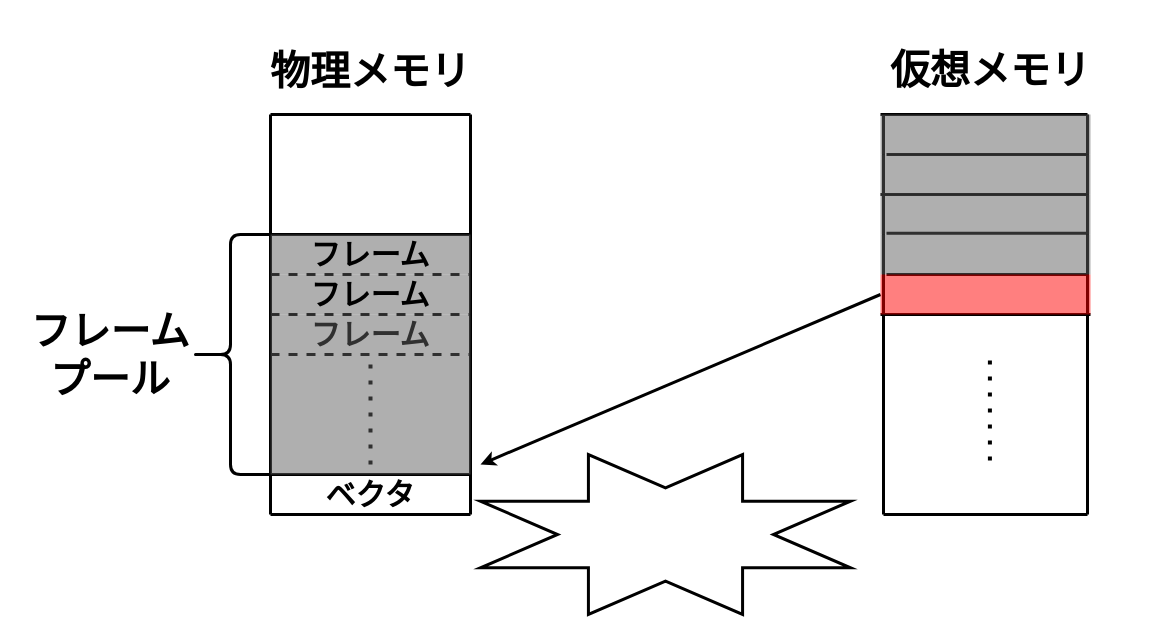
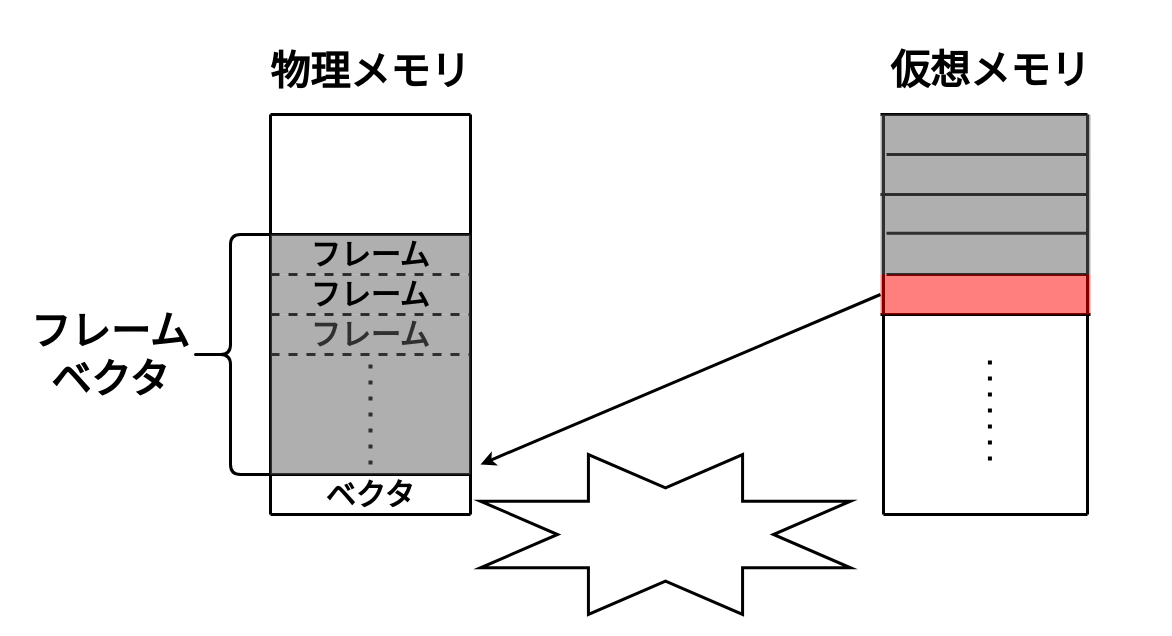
node "フレーム プール": label "フレーム プール" -> "フレーム ベクタ"
